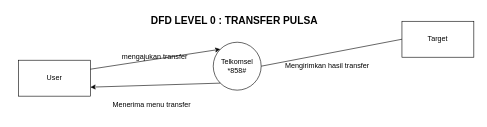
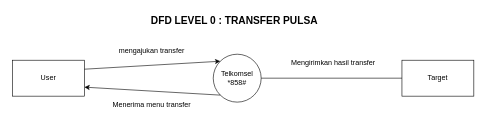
node "Target": moved (438, 39) -> (438, 78)
node "mengajukan transfer": moved (155, 57) -> (152, 51)
node "Telkomsel *858#": moved (237, 66) -> (237, 78)
node "Mengirimkan hasil transfer": moved (327, 66) -> (333, 63)
node "User": moved (54, 78) -> (48, 78)
